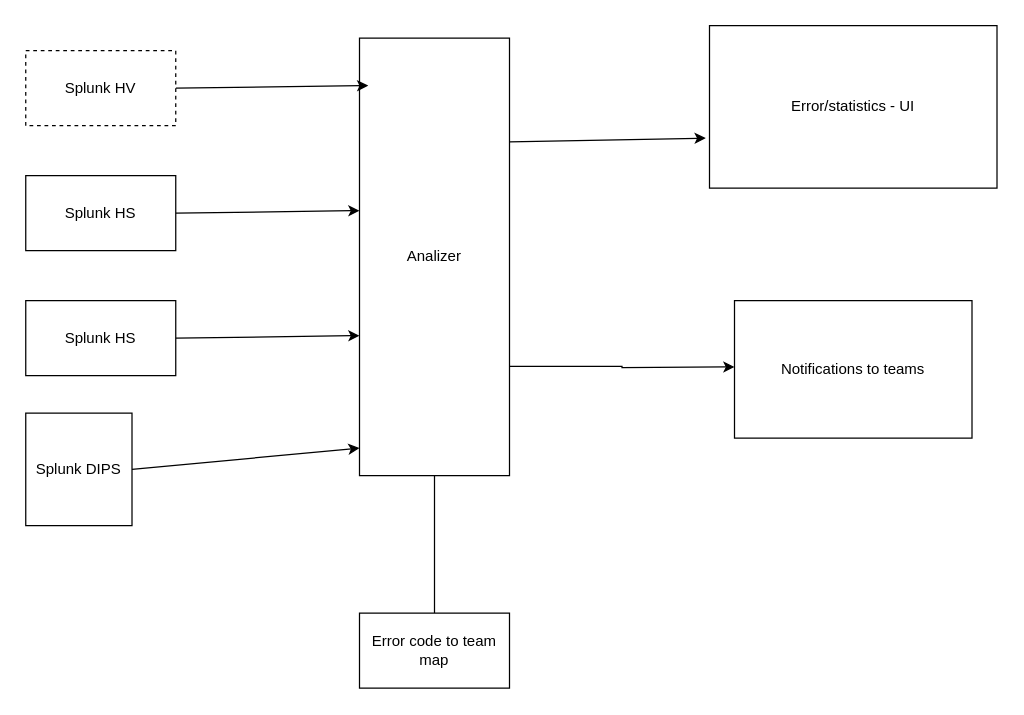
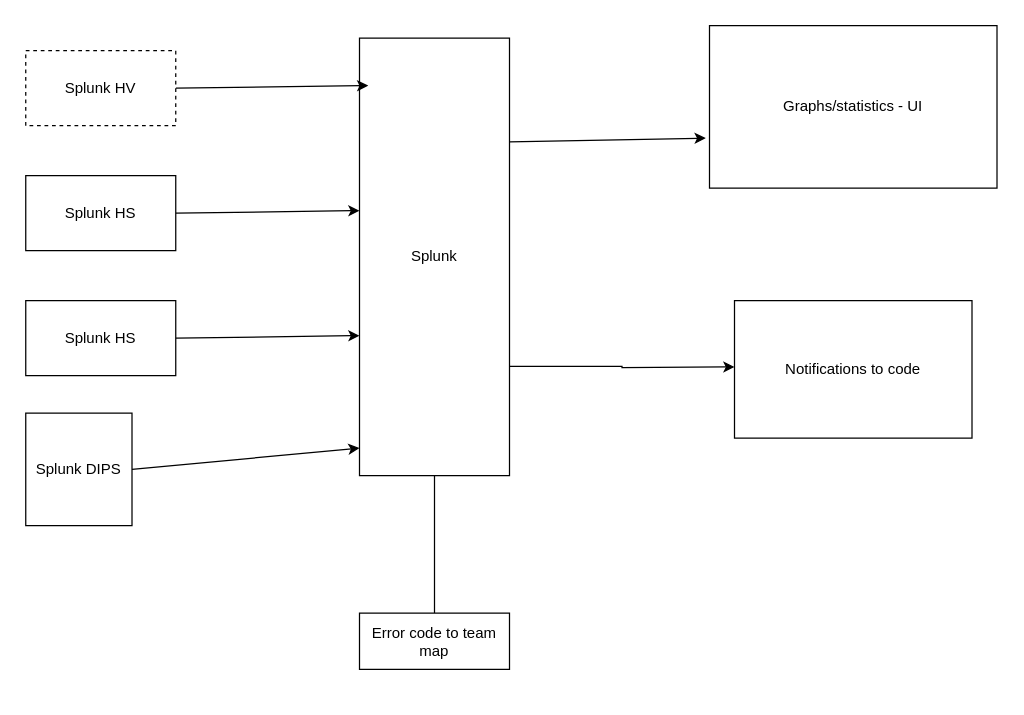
node "Error/statistics - UI": label "Error/statistics - UI" -> "Graphs/statistics - UI"
node "Analizer": label "Analizer" -> "Splunk"
node "Notifications to teams": label "Notifications to teams" -> "Notifications to code"
node "Error code to team map": size 150x75 -> 150x56
